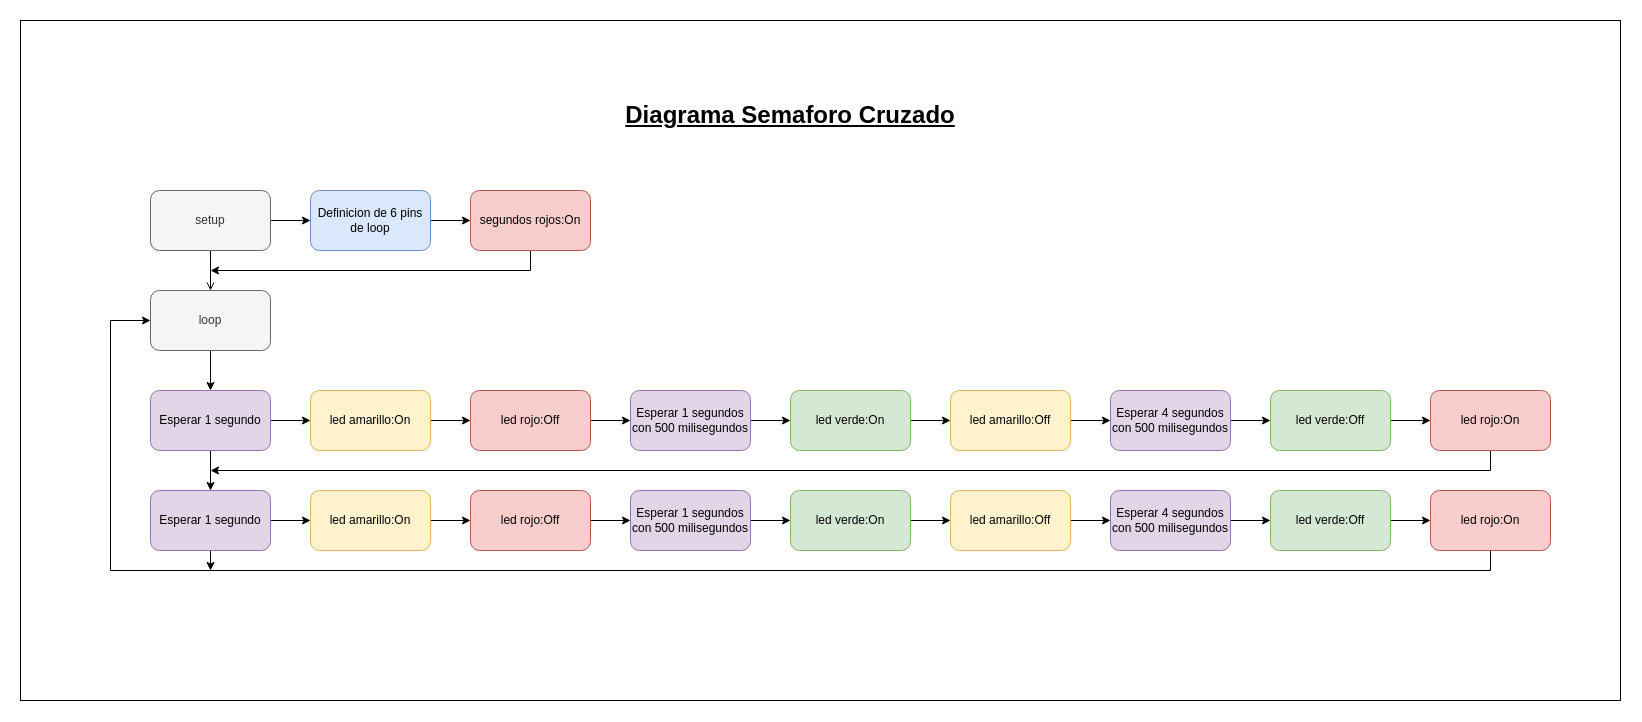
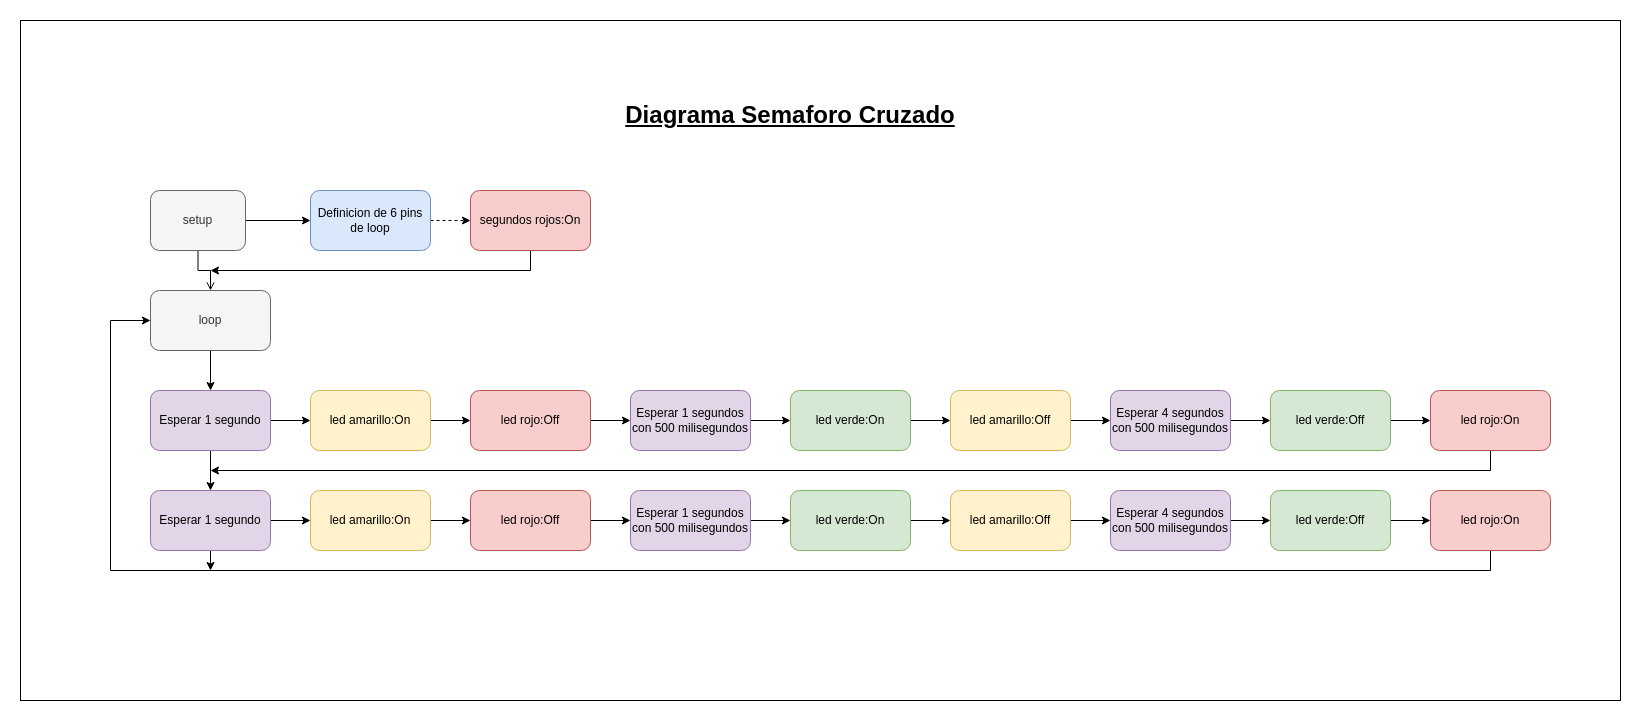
node "setup": size 120x60 -> 95x60
edge "Definicion de 6 pins de loop" -> "segundos rojos:On": style solid -> dashed
